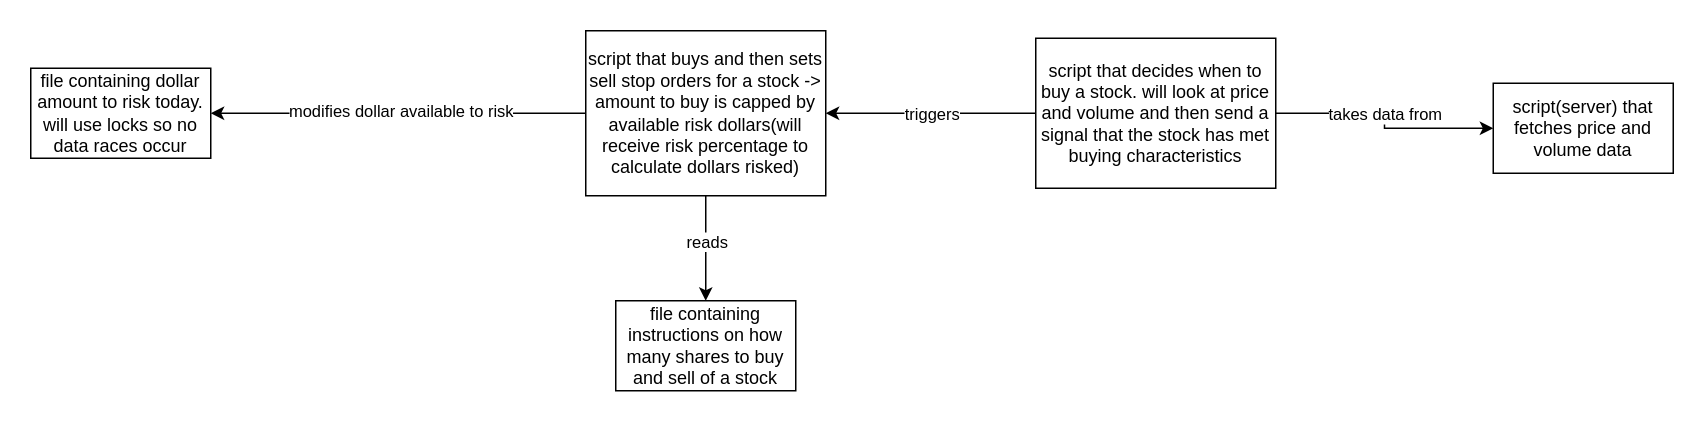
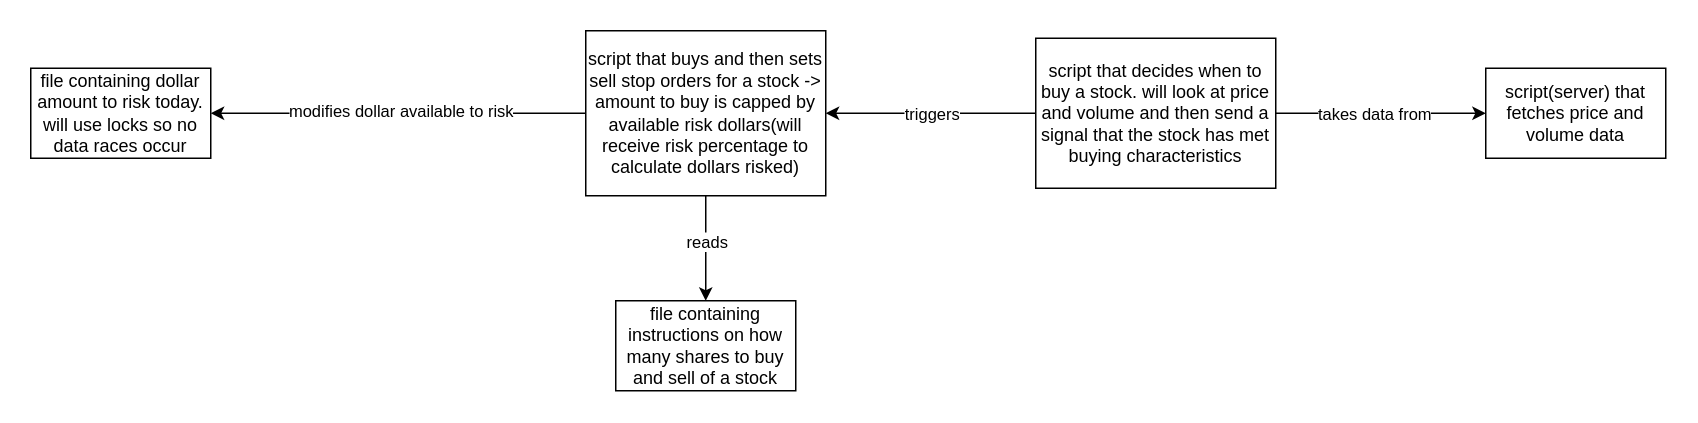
node "script(server) that fetches price and volume data": moved (1583, 128) -> (1576, 113)
